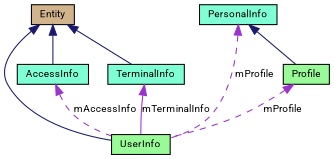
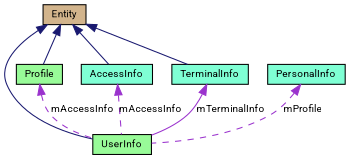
edge "Profile" -> "PersonalInfo": now "Profile" -> "Entity"
edge "UserInfo" -> "Profile": label "mProfile" -> "mAccessInfo"
